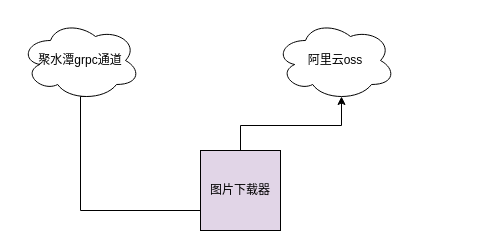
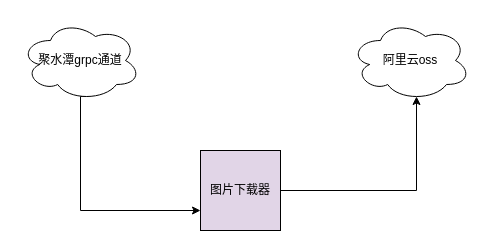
node "阿里云oss": moved (336, 61) -> (411, 61)
edge "聚水潭grpc通道" -- "图片下载器": arrowhead none -> classic
